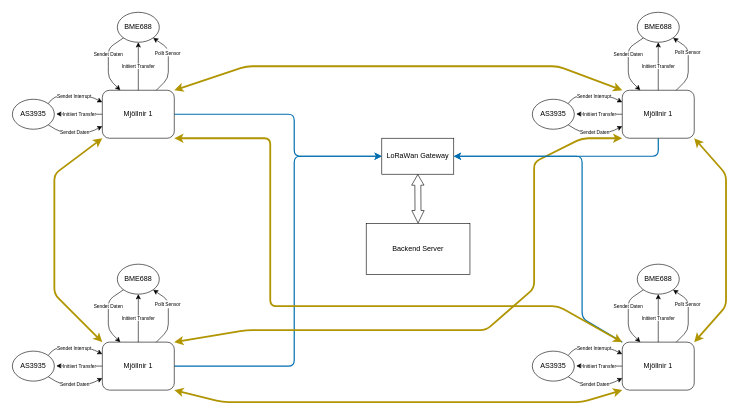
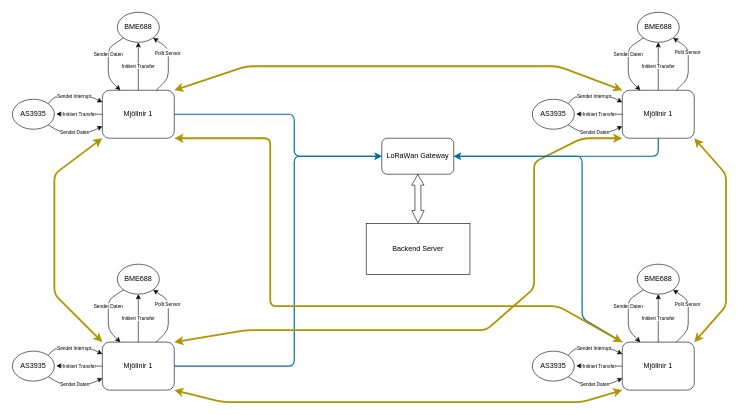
node "LoRaWan Gateway": shape rectangle -> rounded rectangle
